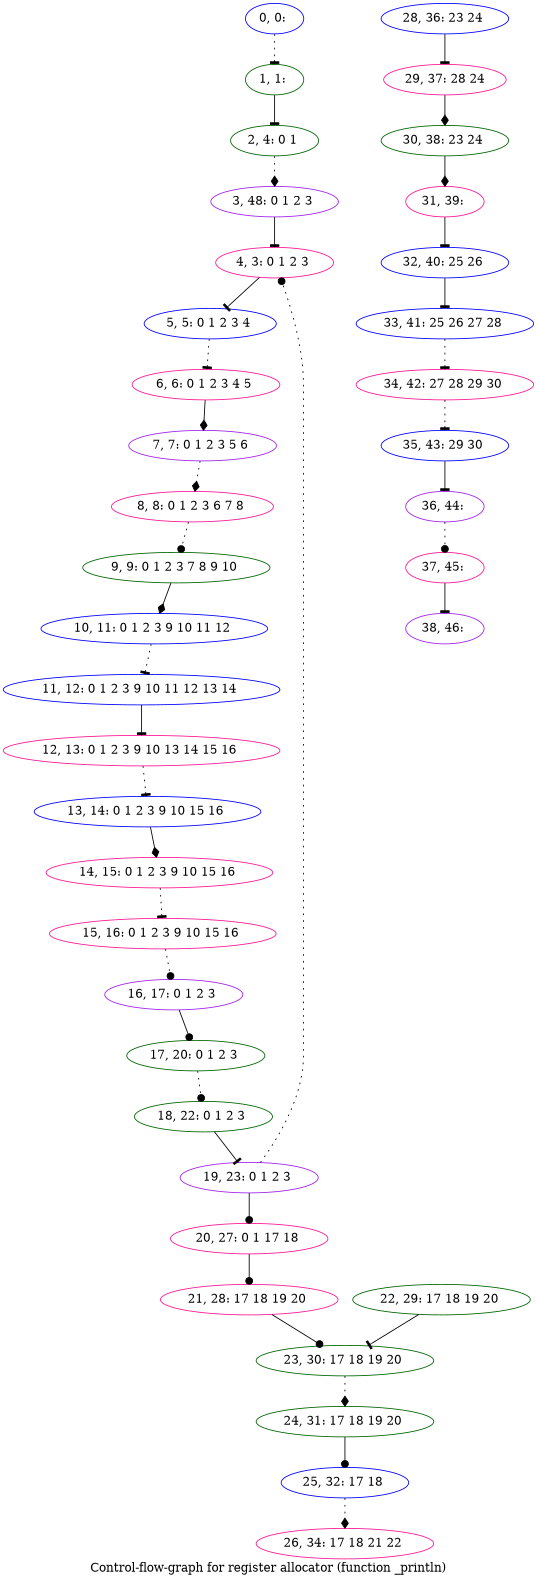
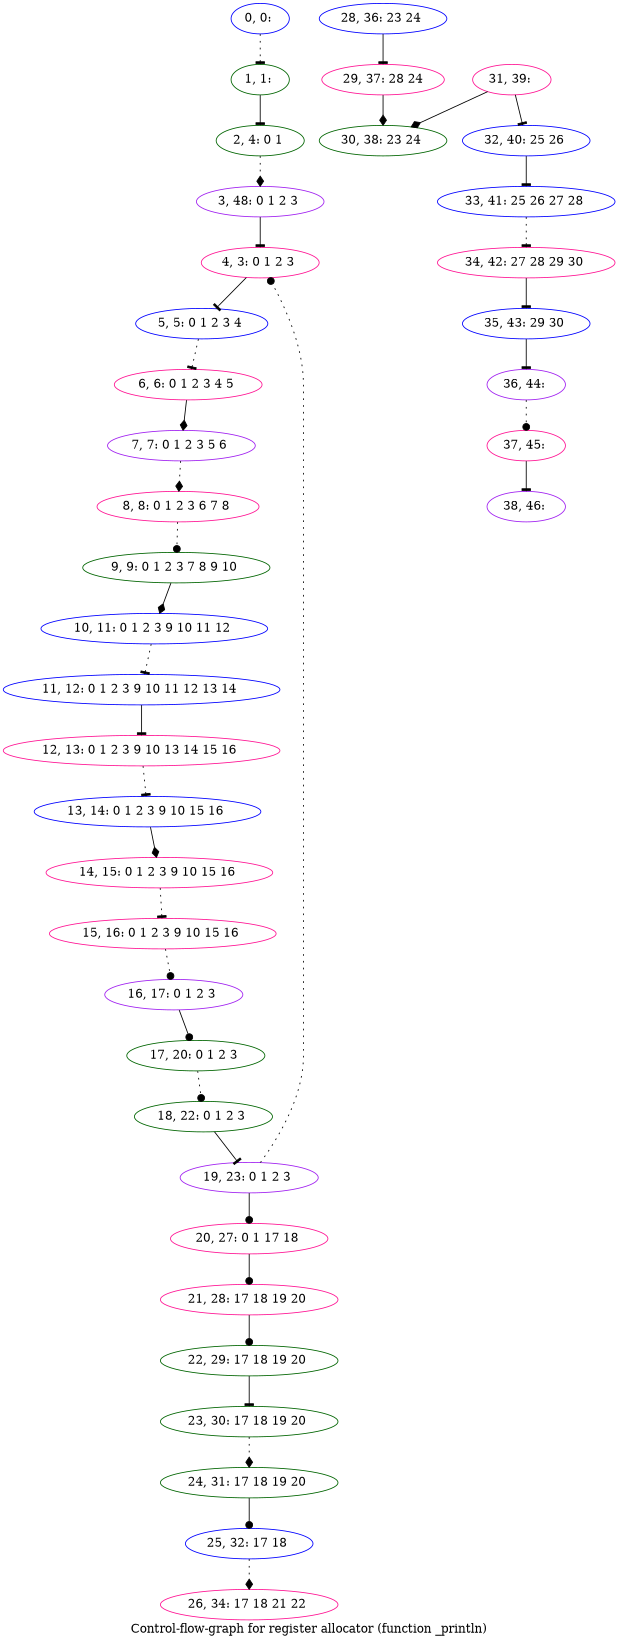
edge "30, 38: 23 24" -> "31, 39:": reversed
edge "34, 42: 27 28 29 30" -> "35, 43: 29 30": style dotted -> solid
edge "21, 28: 17 18 19 20" -> "23, 30: 17 18 19 20": now "21, 28: 17 18 19 20" -> "22, 29: 17 18 19 20"
